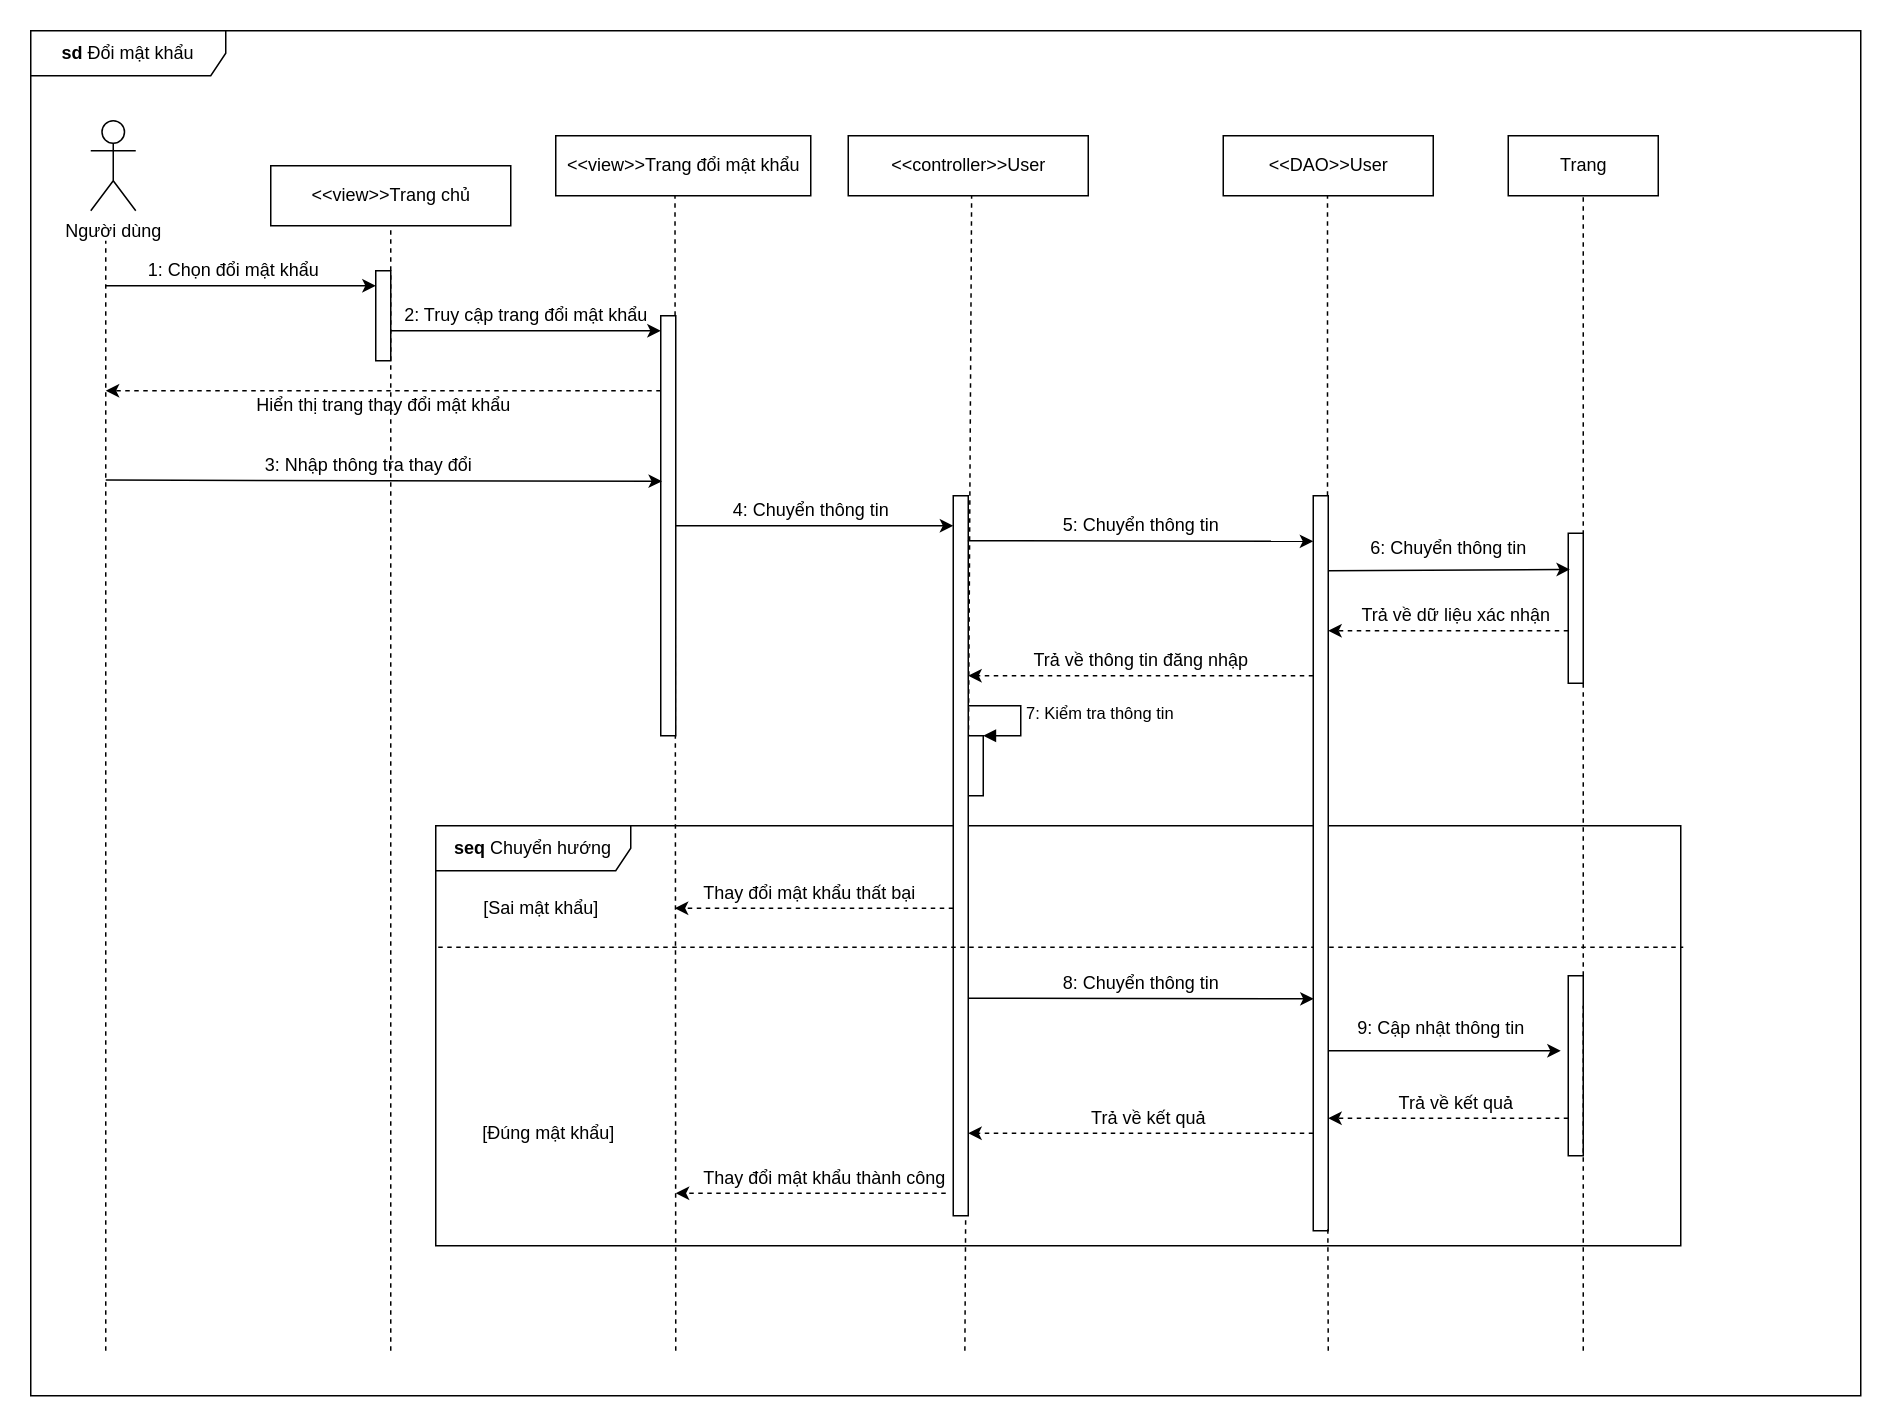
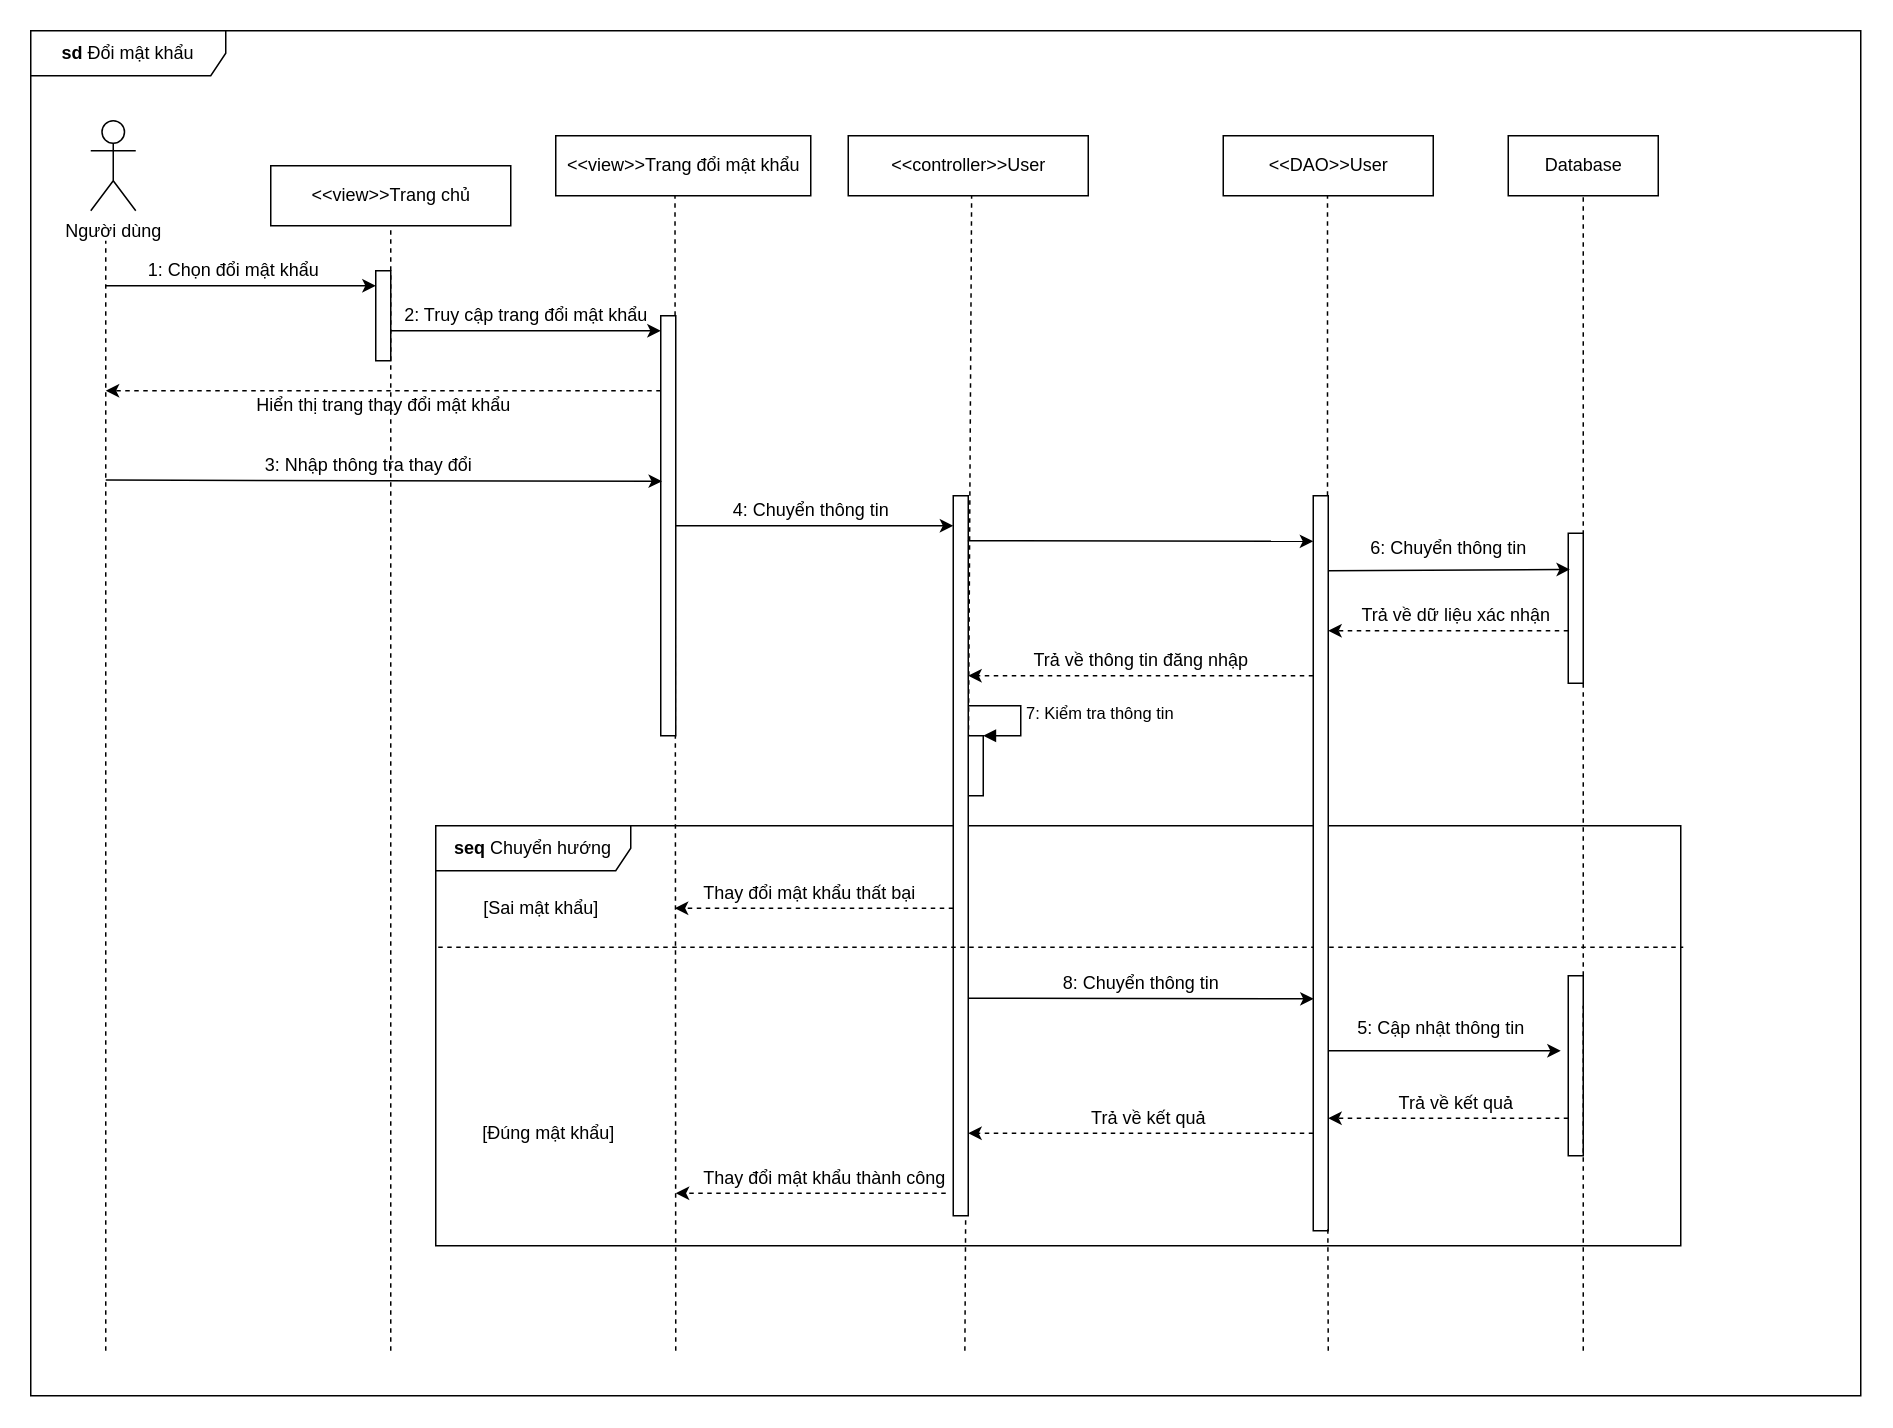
node "Trang": label "Trang" -> "Database"
node "5: Chuyển thông tin": removed
node "9: Cập nhật thông tin": label "9: Cập nhật thông tin" -> "5: Cập nhật thông tin"
